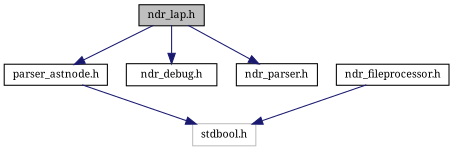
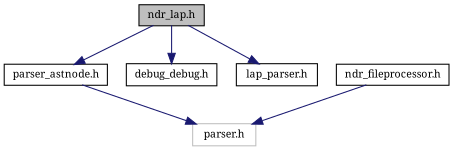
node "ndr_debug.h": label "ndr_debug.h" -> "debug_debug.h"
node "ndr_parser.h": label "ndr_parser.h" -> "lap_parser.h"
node "stdbool.h": label "stdbool.h" -> "parser.h"
